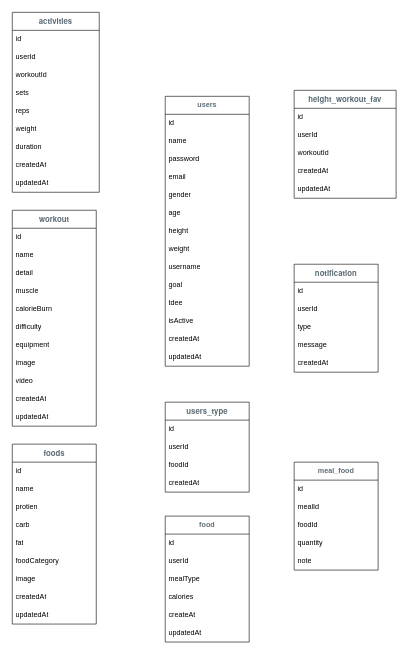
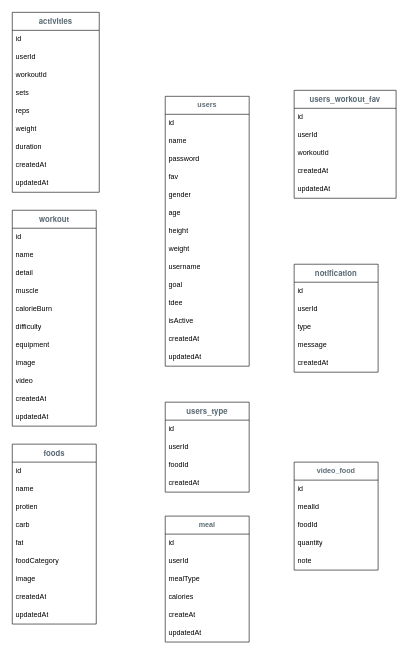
node "height_workout_fav": label "height_workout_fav" -> "users_workout_fav"
node "email": label "email" -> "fav"
node "meal_food": label "meal_food" -> "video_food"
node "food": label "food" -> "meal"
